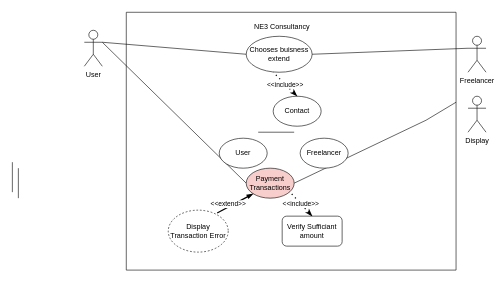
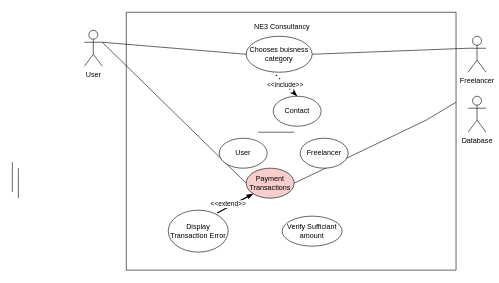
node "Chooses buisness extend": label "Chooses buisness extend" -> "Chooses buisness category"
node "Display": label "Display" -> "Database"
edge "Payment Transactions" -> "Verify Sufficiant amount": removed, label "<<include>>"
node "Display Transaction Error": style dashed -> solid
node "Verify Sufficiant amount": shape rounded rectangle -> ellipse
